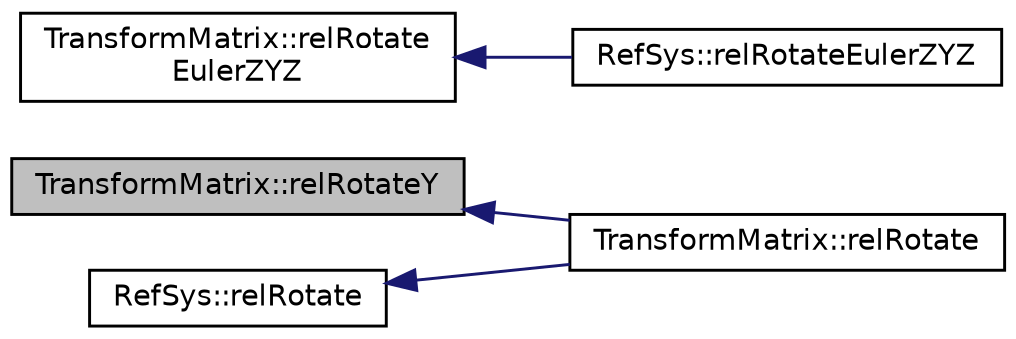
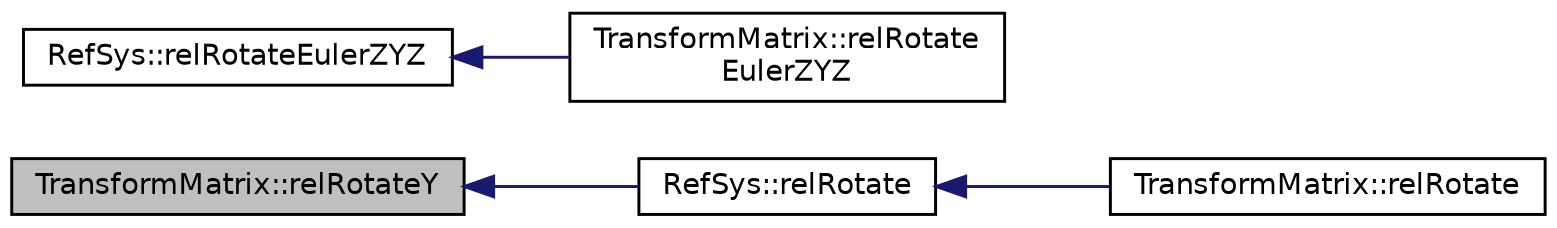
edge "RefSys::relRotateEulerZYZ" -> "TransformMatrix::relRotate EulerZYZ": reversed
edge "TransformMatrix::relRotate" -> "TransformMatrix::relRotateY": now "RefSys::relRotate" -> "TransformMatrix::relRotateY"
